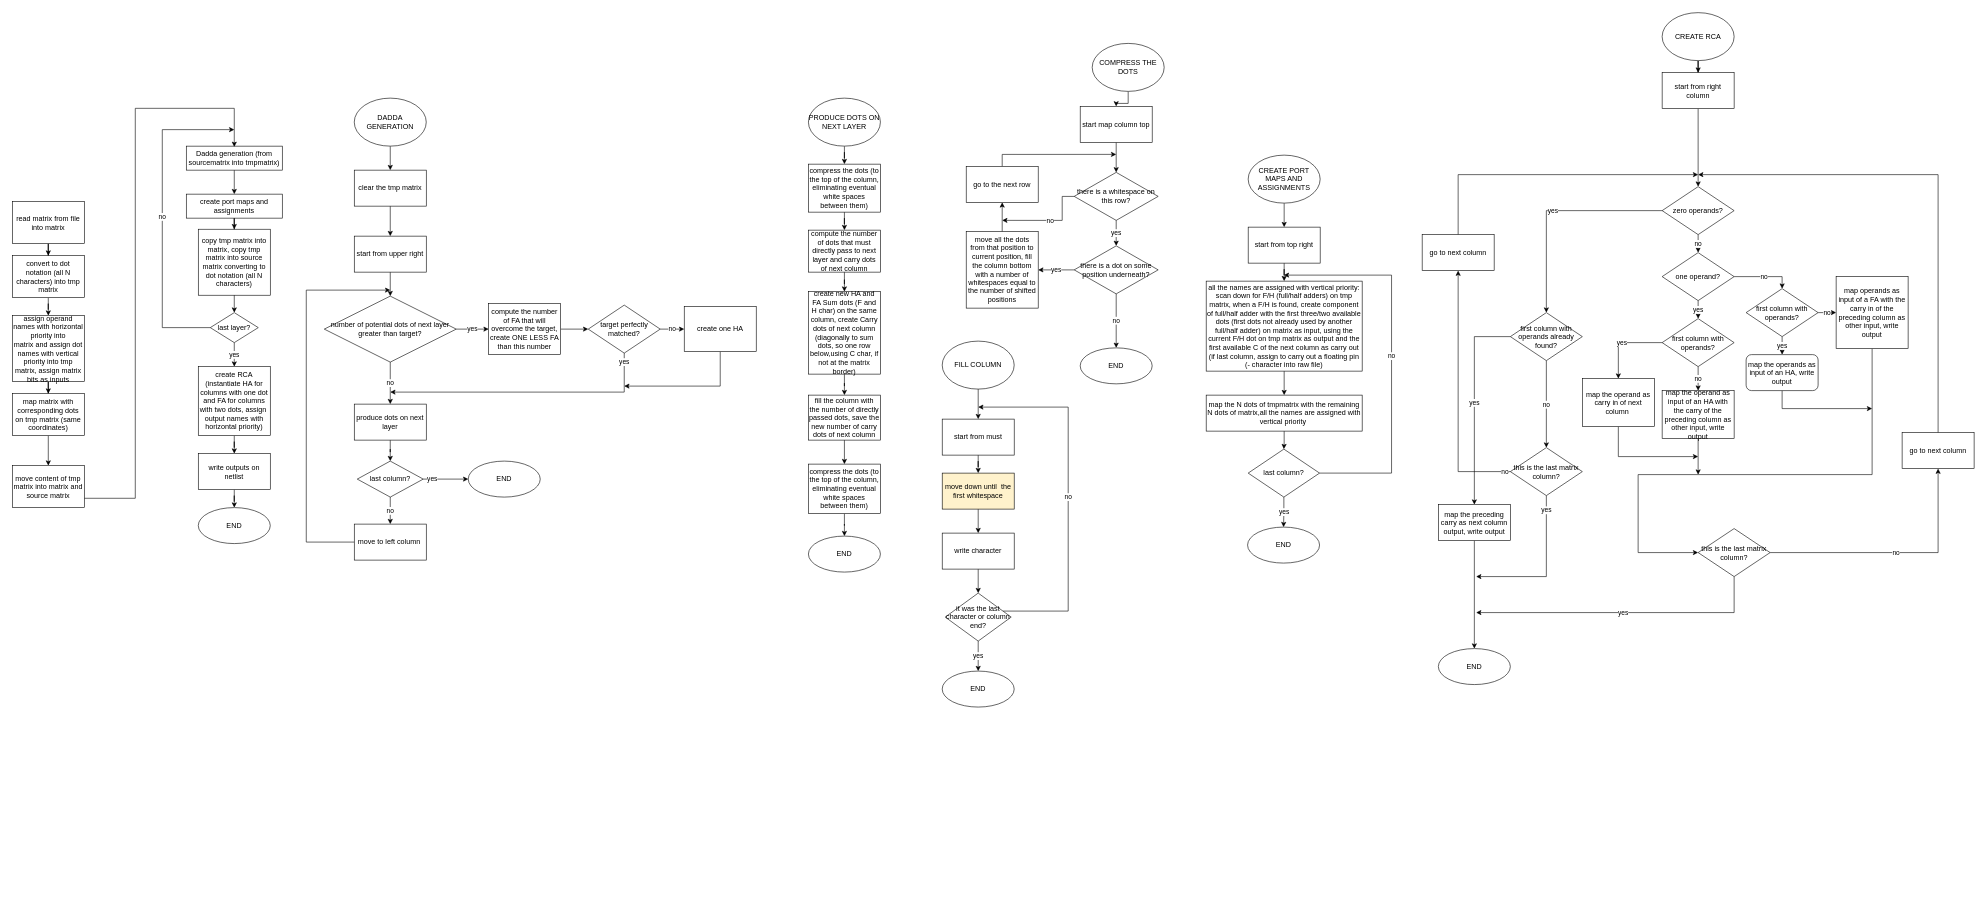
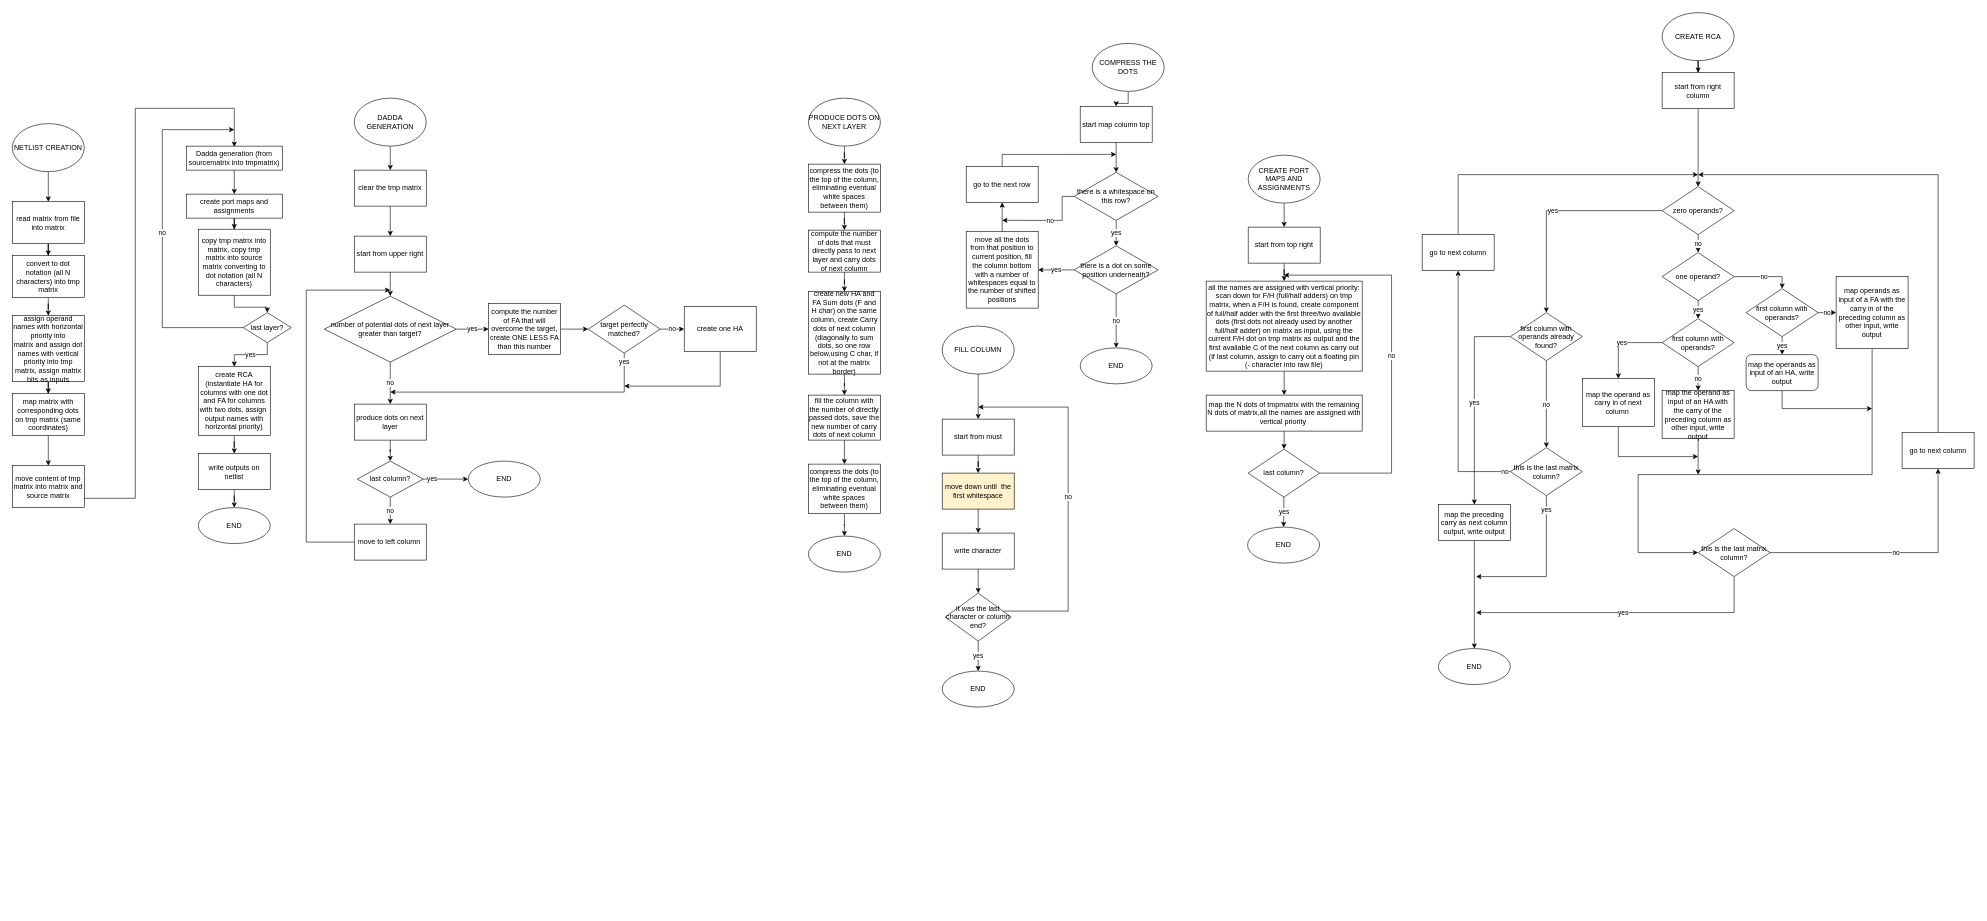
node "NETLIST CREATION": added
edge "NETLIST CREATION" -> "read matrix from file into matrix": added
node "last layer?": moved (234, 328) -> (267, 328)
node "FILL COLUMN": moved (978, 365) -> (978, 350)
